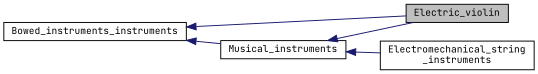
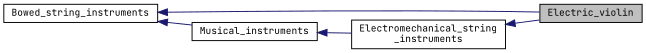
edge "Electric_violin" -> "Musical_instruments": now "Electric_violin" -> "Electromechanical_string _instruments"
node "Bowed_instruments_instruments": label "Bowed_instruments_instruments" -> "Bowed_string_instruments"
